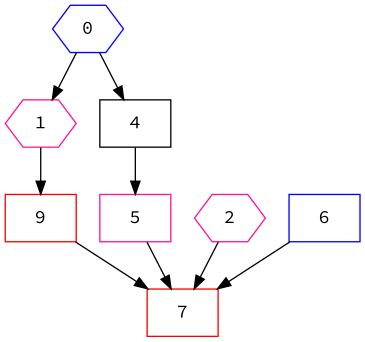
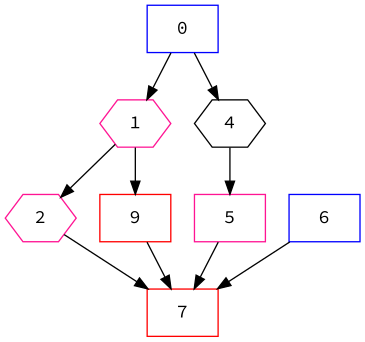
node "0": shape hexagon -> box
node "4": shape box -> hexagon
edge "1" -> "2": added
